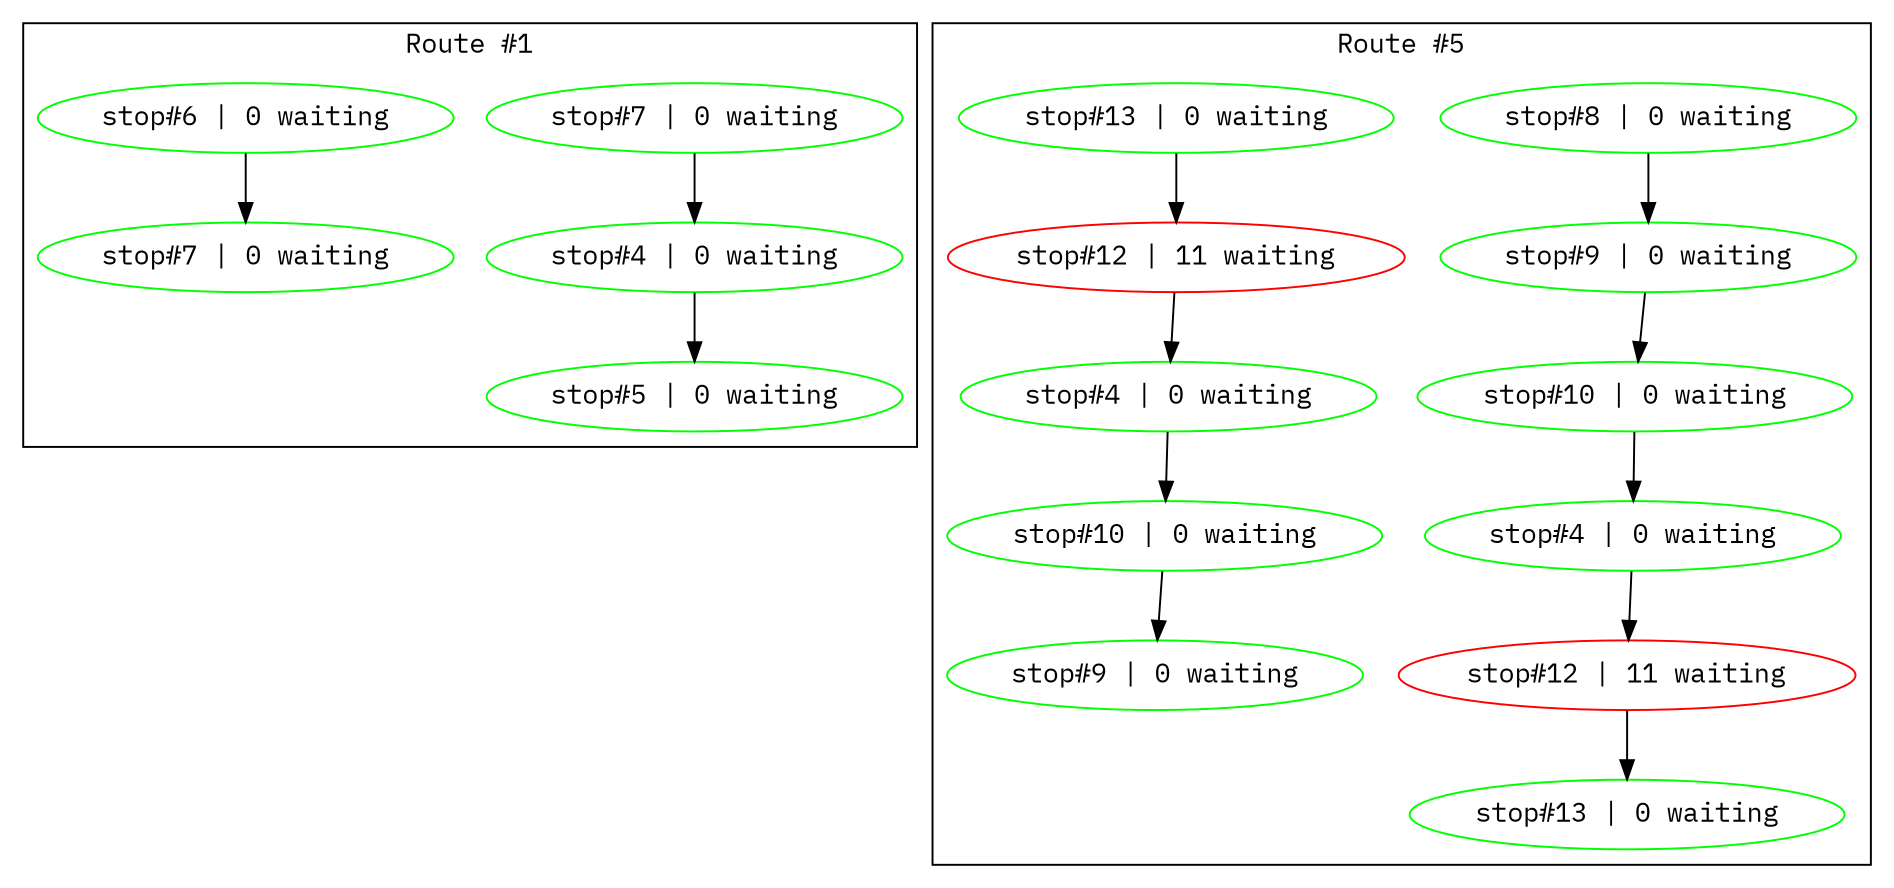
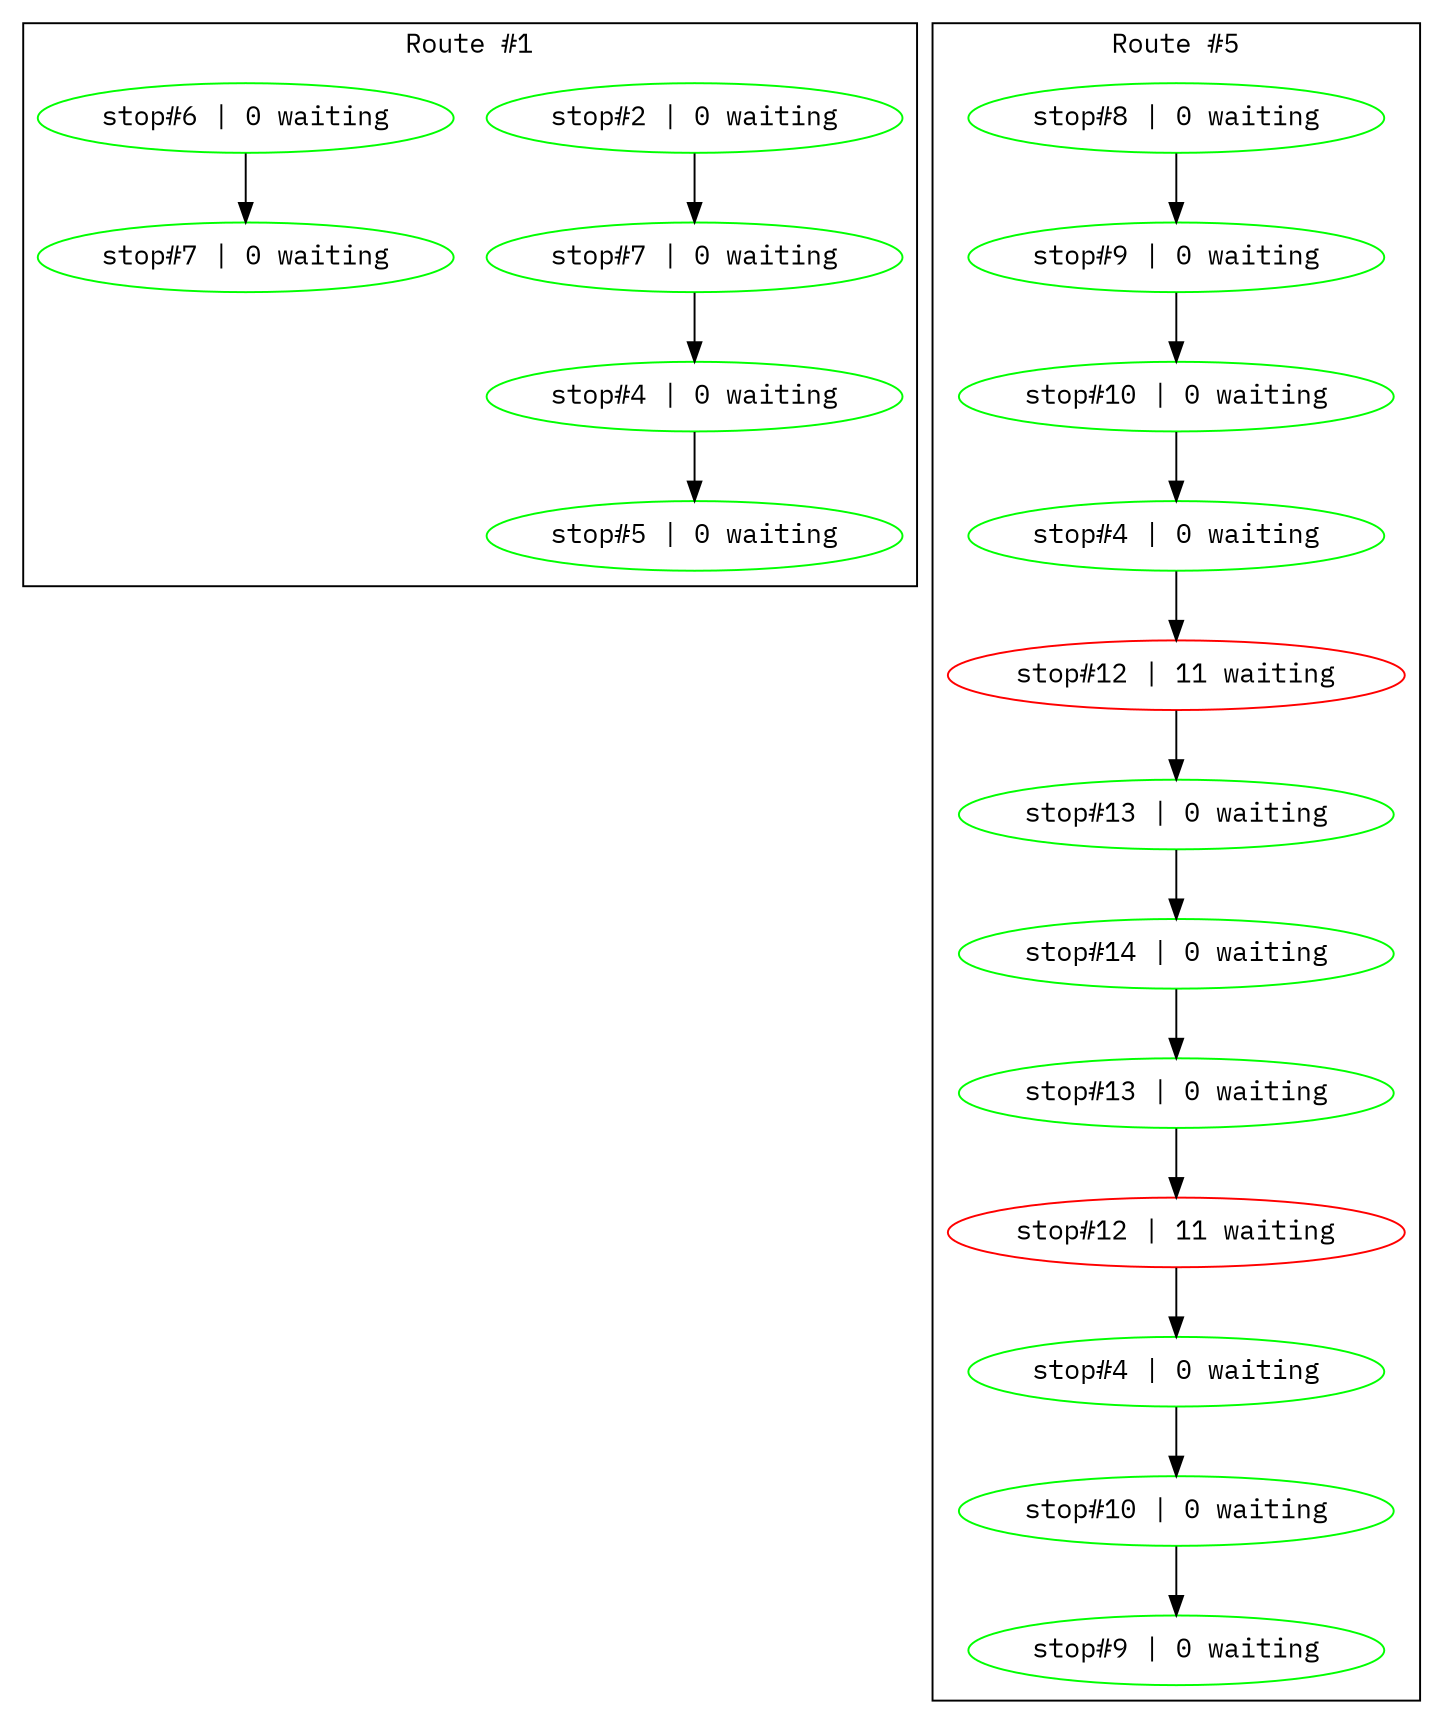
node "stop#2 | 0 waiting": added
node "stop#14 | 0 waiting": added
